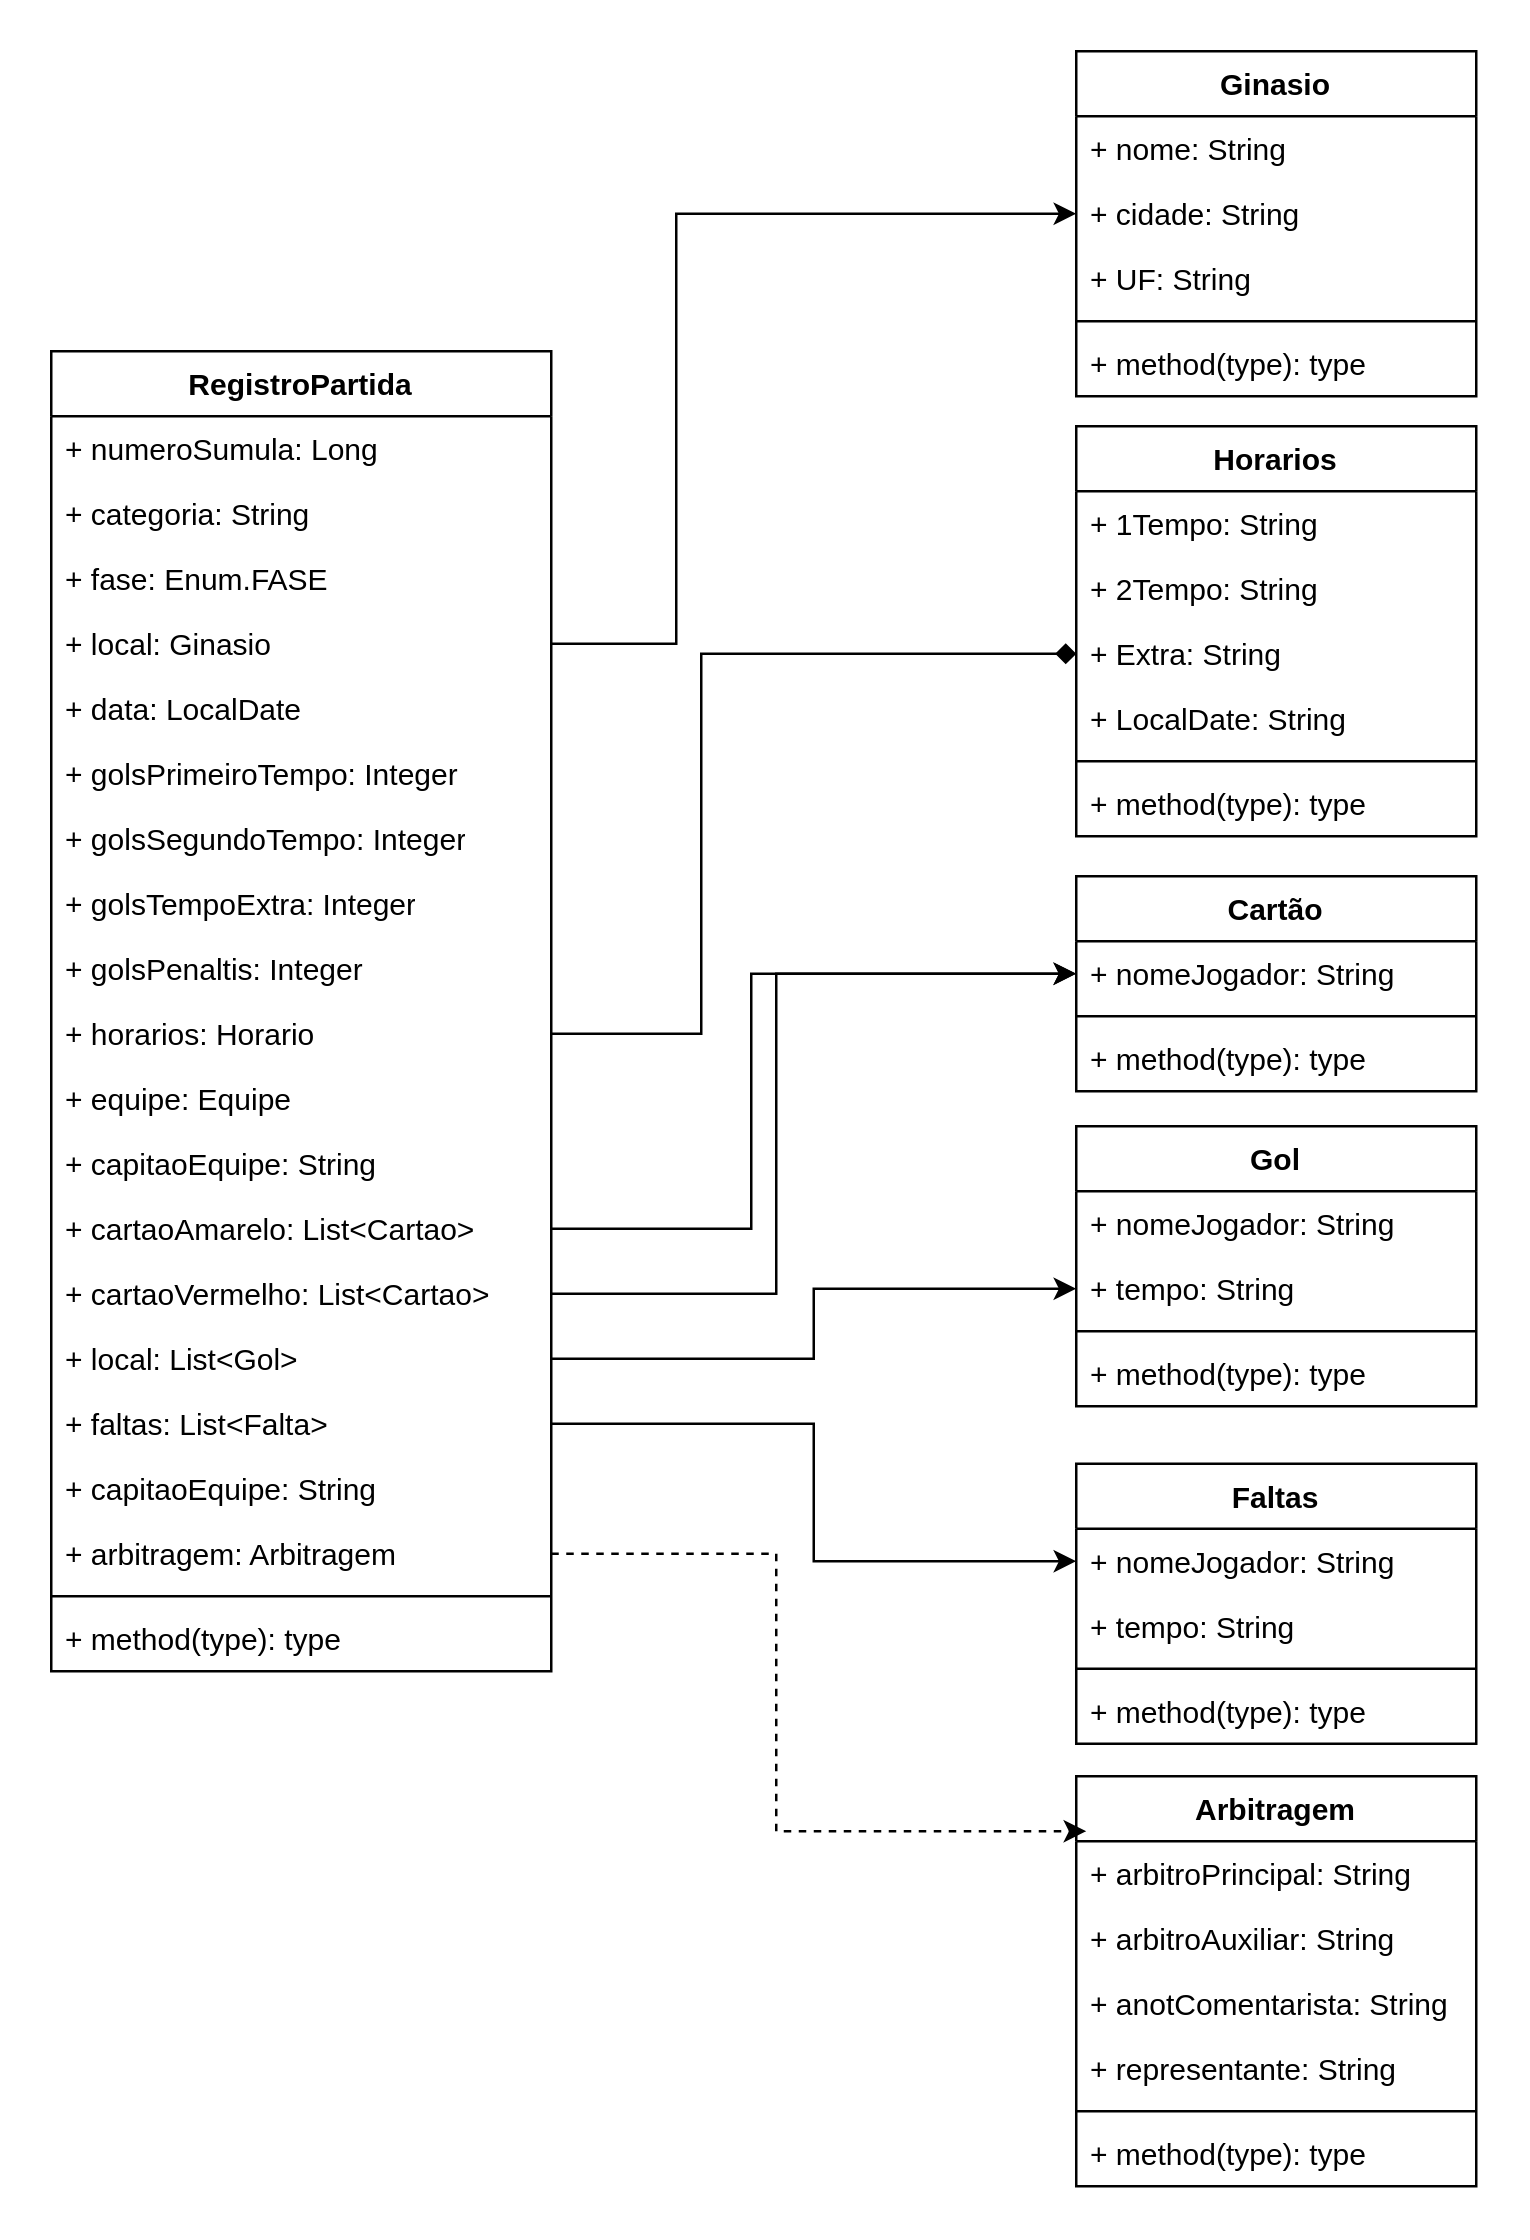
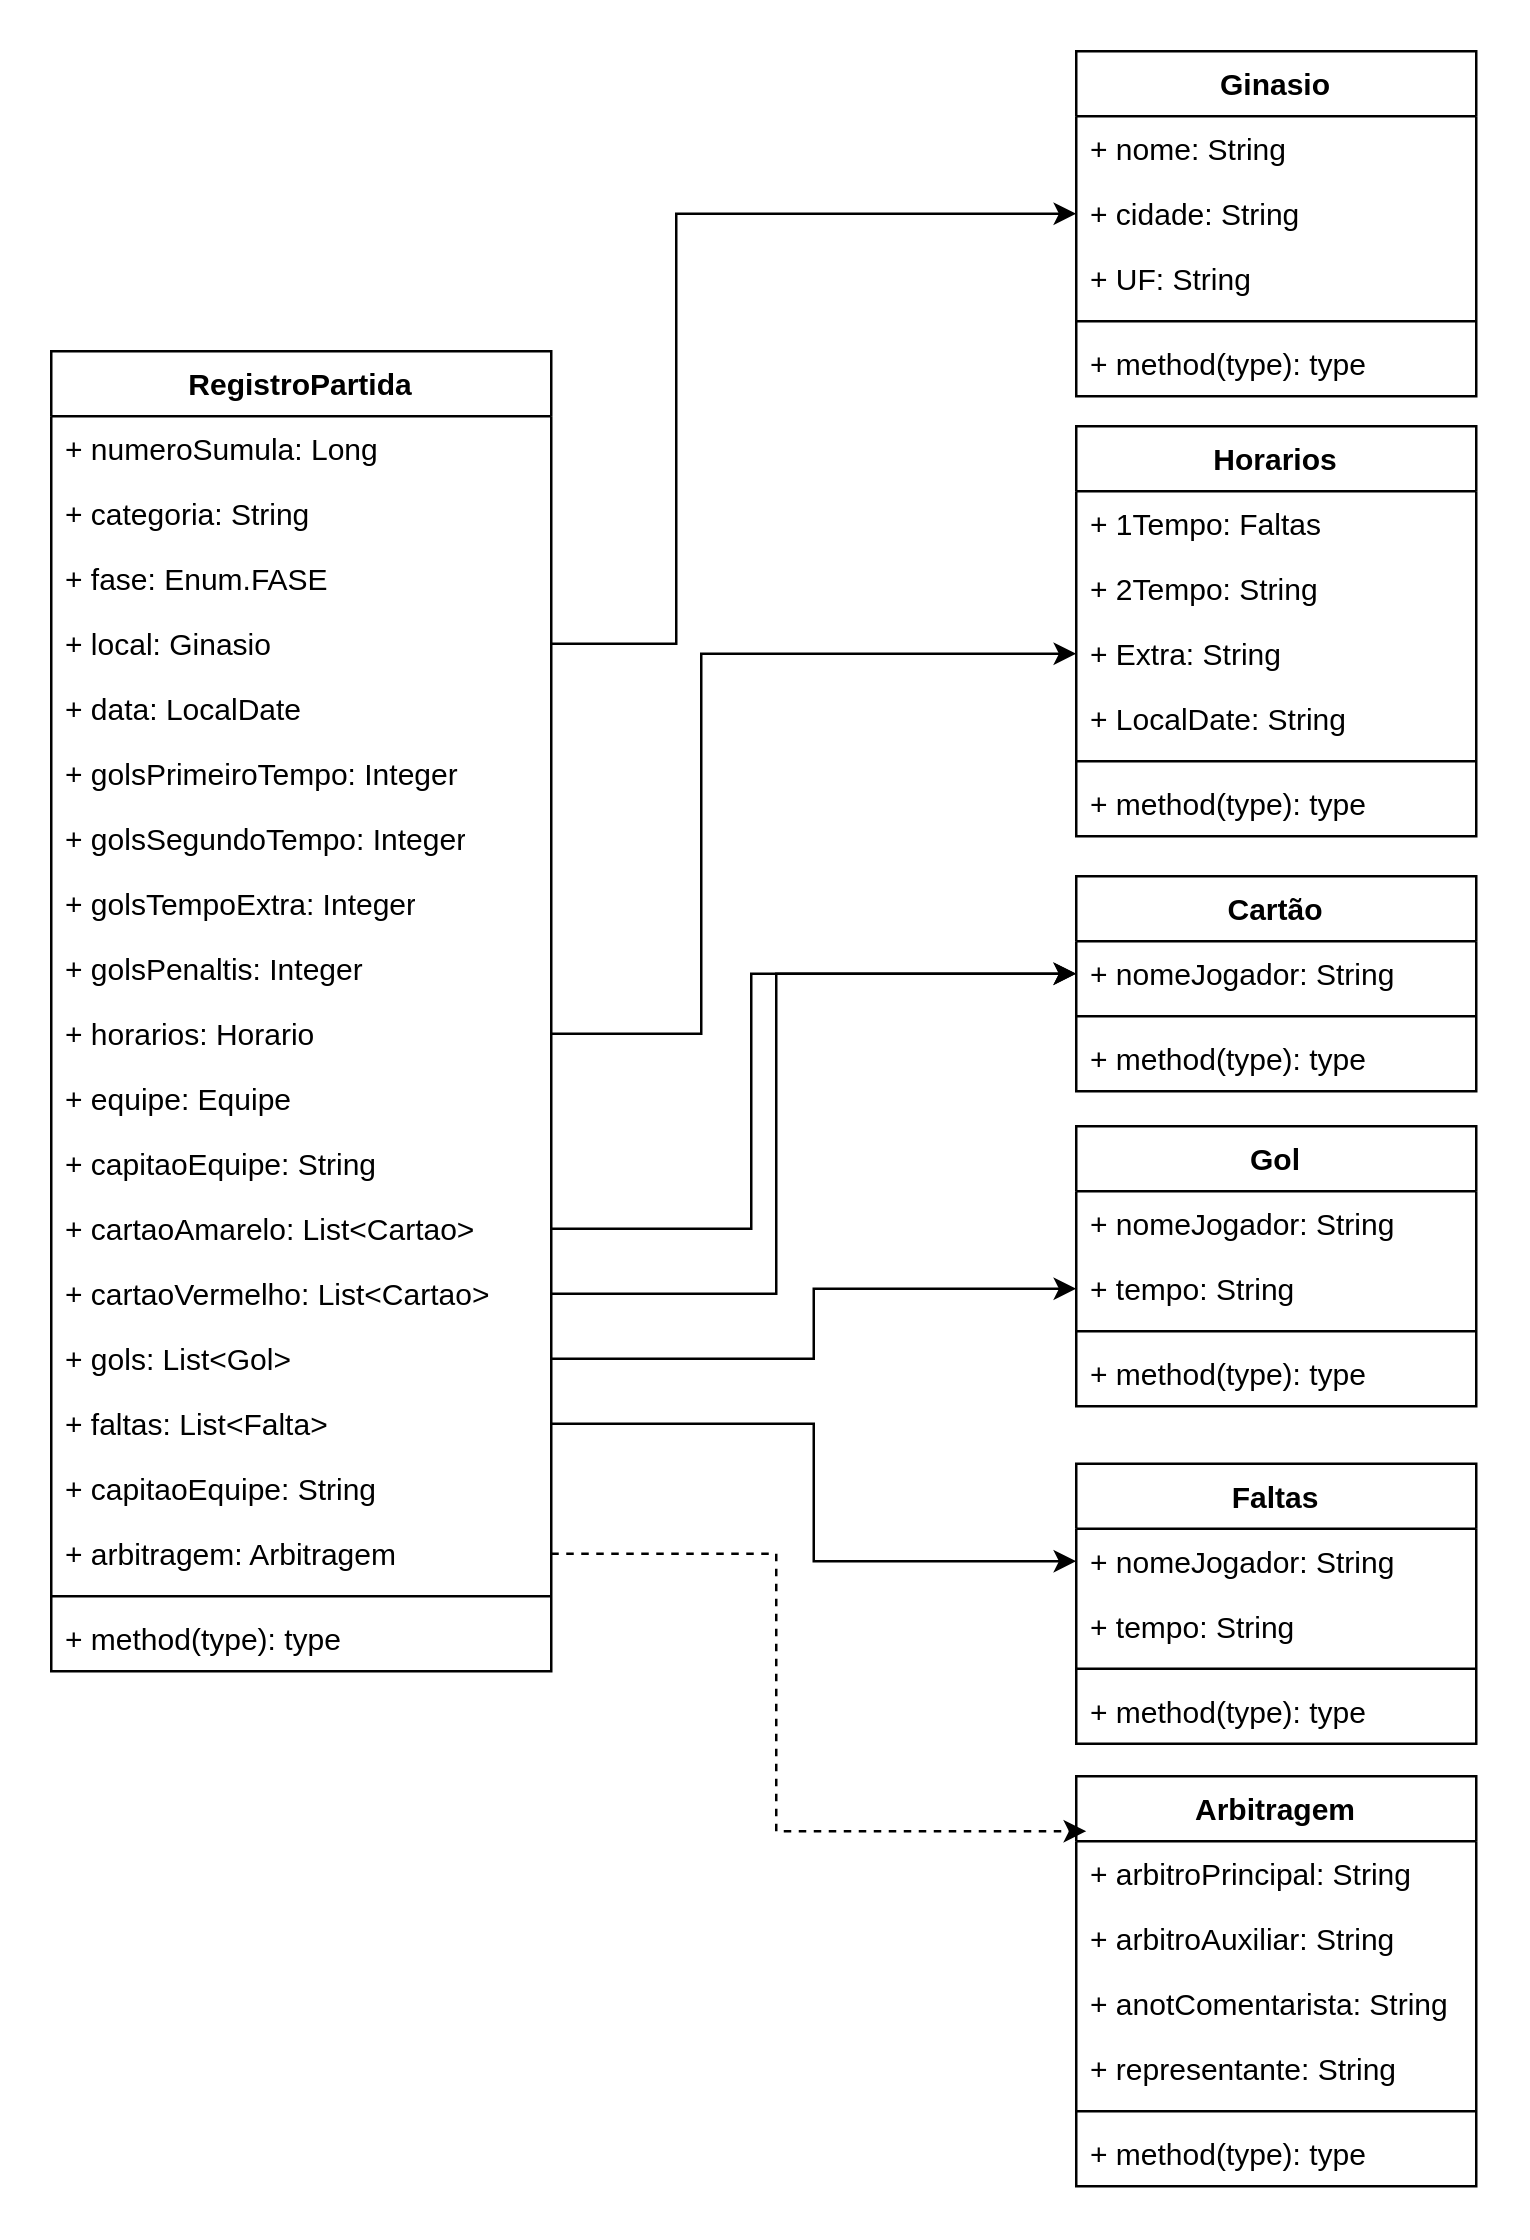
node "+ 1Tempo: String": label "+ 1Tempo: String" -> "+ 1Tempo: Faltas"
edge "+ horarios: Horario" -> "+ Extra: String": arrowhead diamond -> classic
node "+ local: List<Gol>": label "+ local: List<Gol>" -> "+ gols: List<Gol>"
